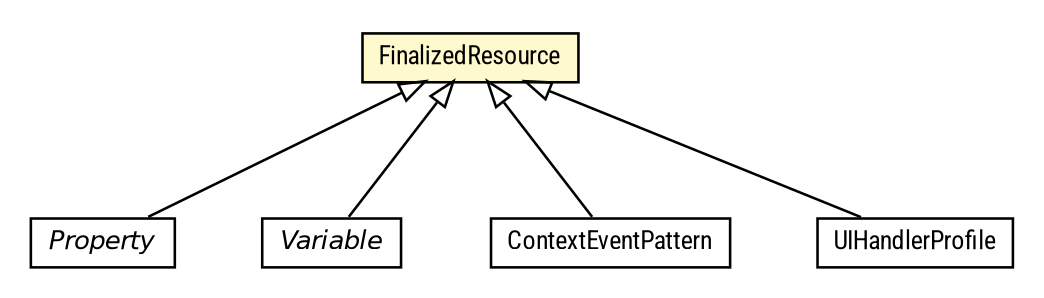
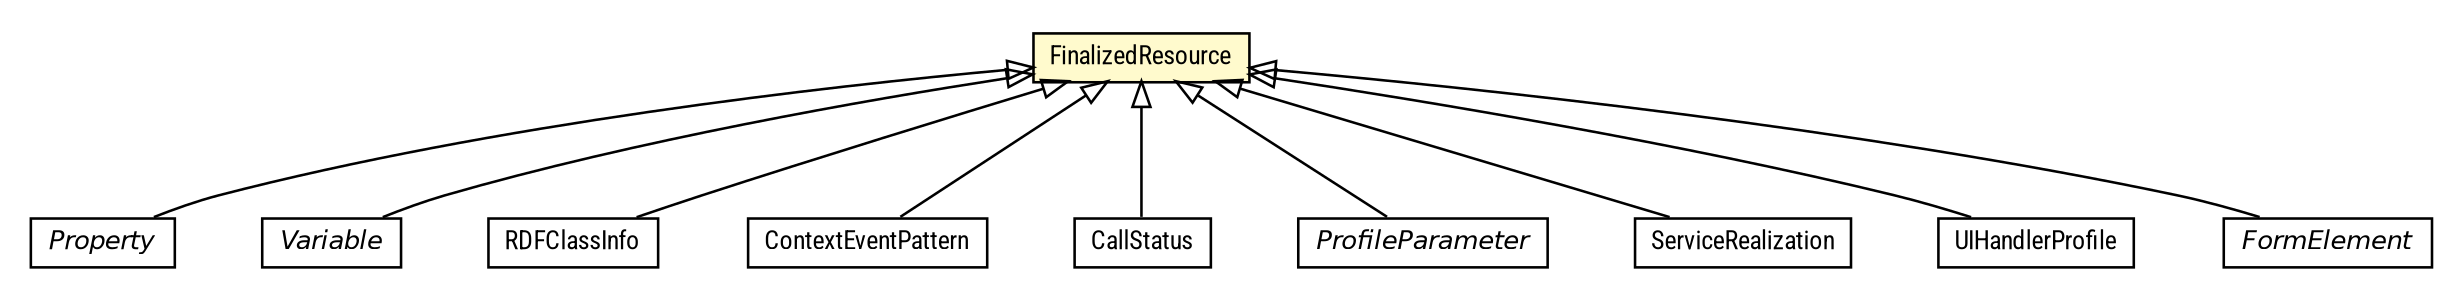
node "RDFClassInfo": added
node "CallStatus": added
node "ProfileParameter": added
node "ServiceRealization": added
node "FormElement": added
